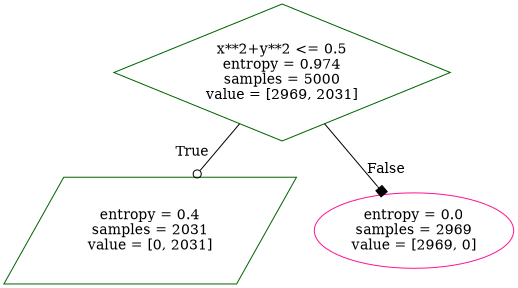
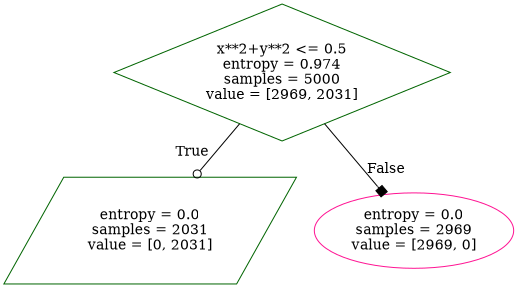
node "entropy = 0.4 samples = 2031 value = [0, 2031]": label "entropy = 0.4 samples = 2031 value = [0, 2031]" -> "entropy = 0.0 samples = 2031 value = [0, 2031]"
